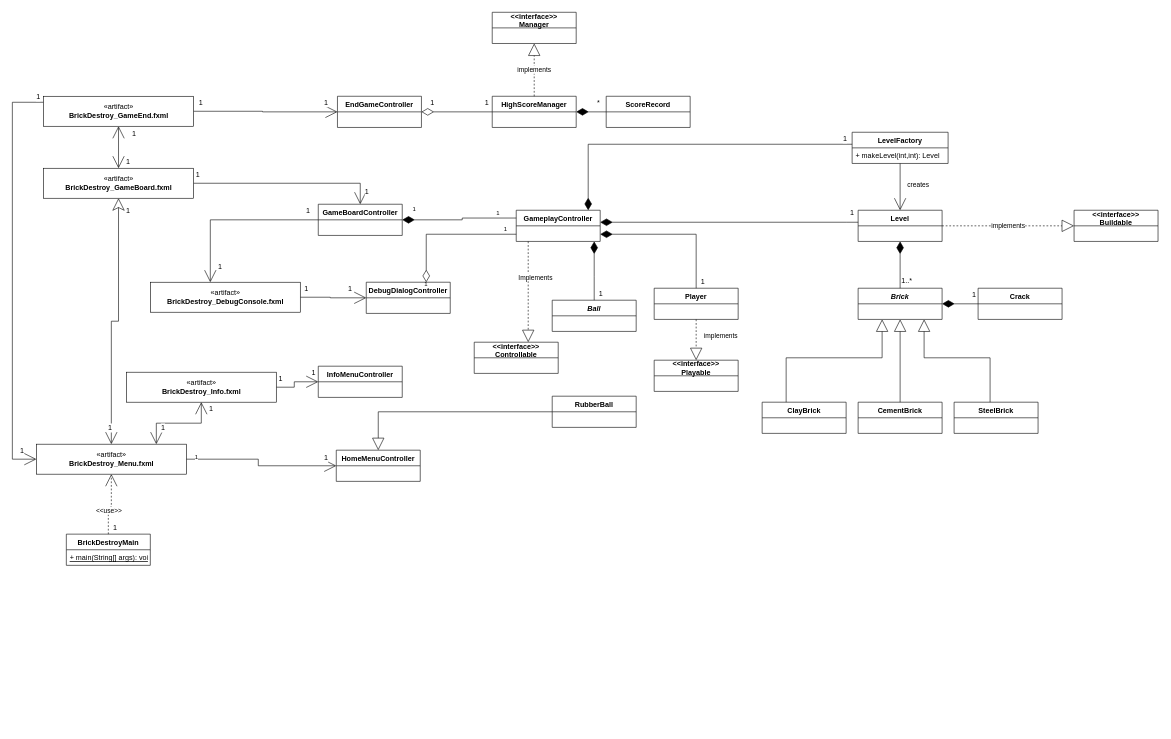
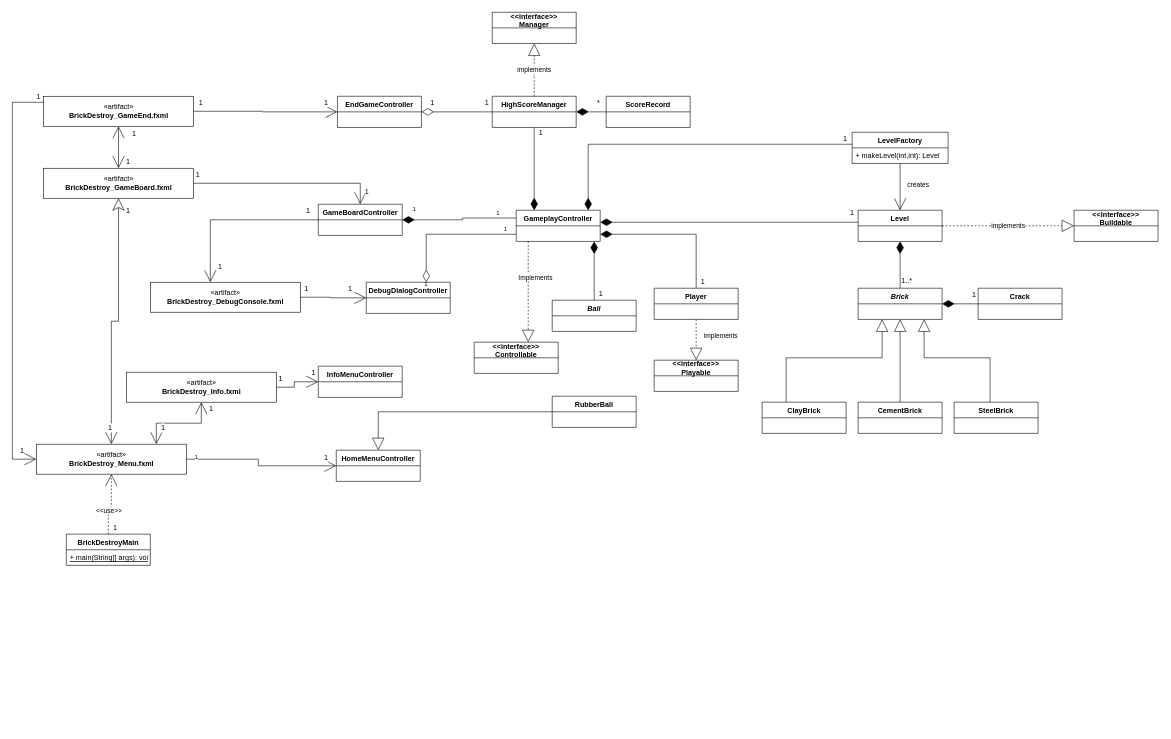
edge "HighScoreManager" -> "GameplayController": added, label "1"
